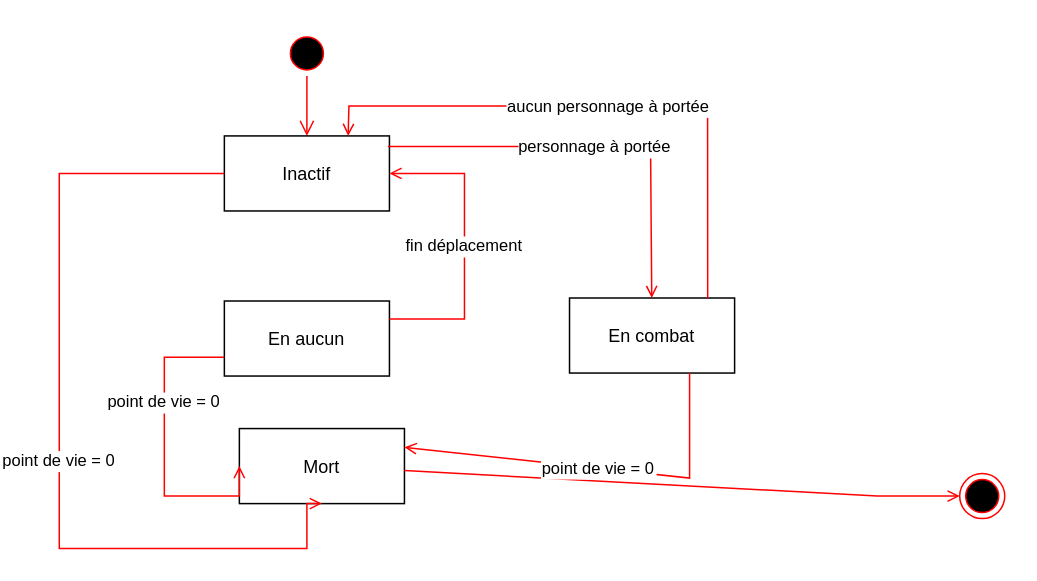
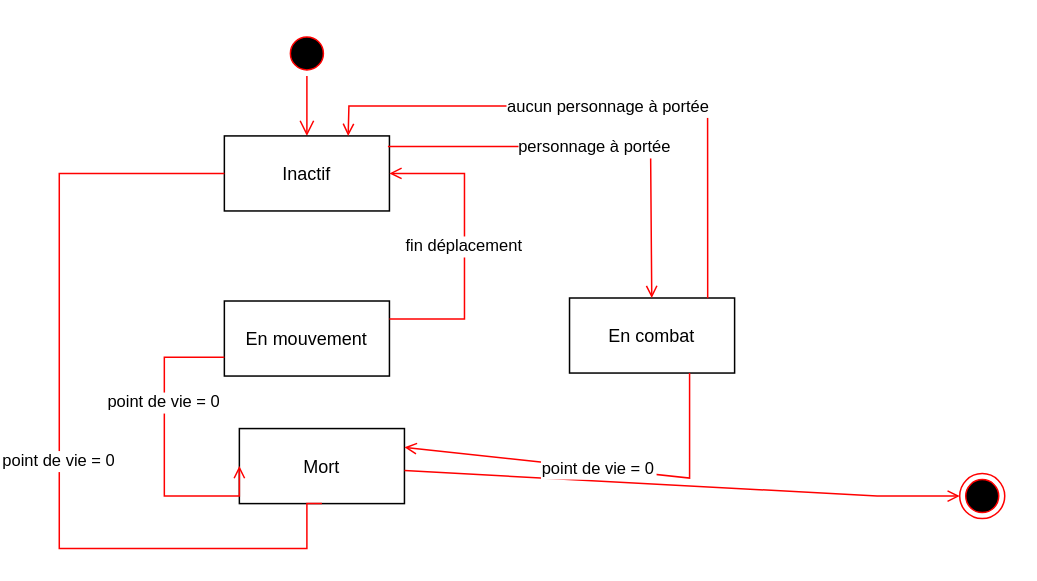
node "En aucun": label "En aucun" -> "En mouvement"
edge "Inactif" -> "Mort": arrowhead open -> none
